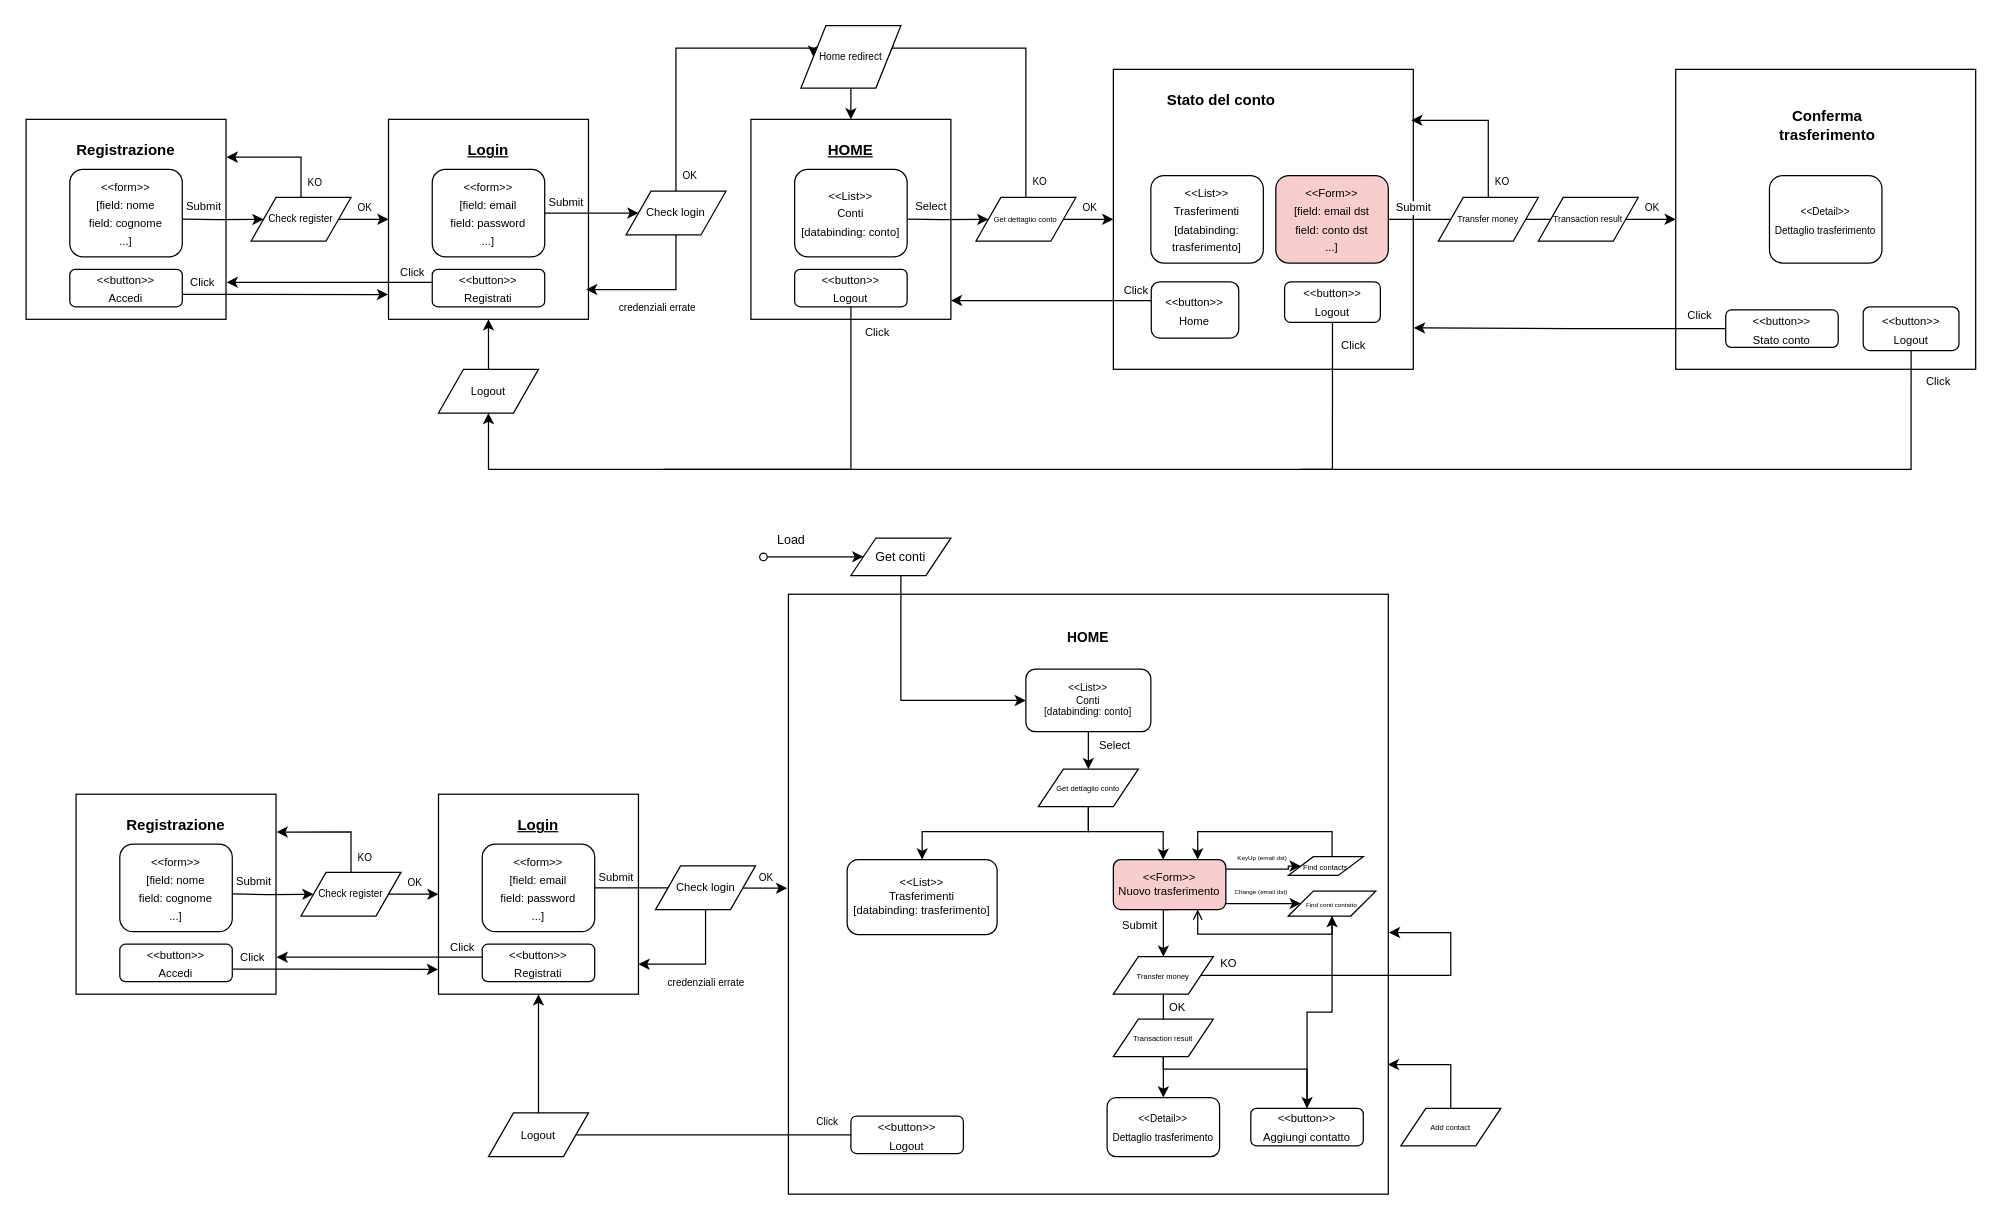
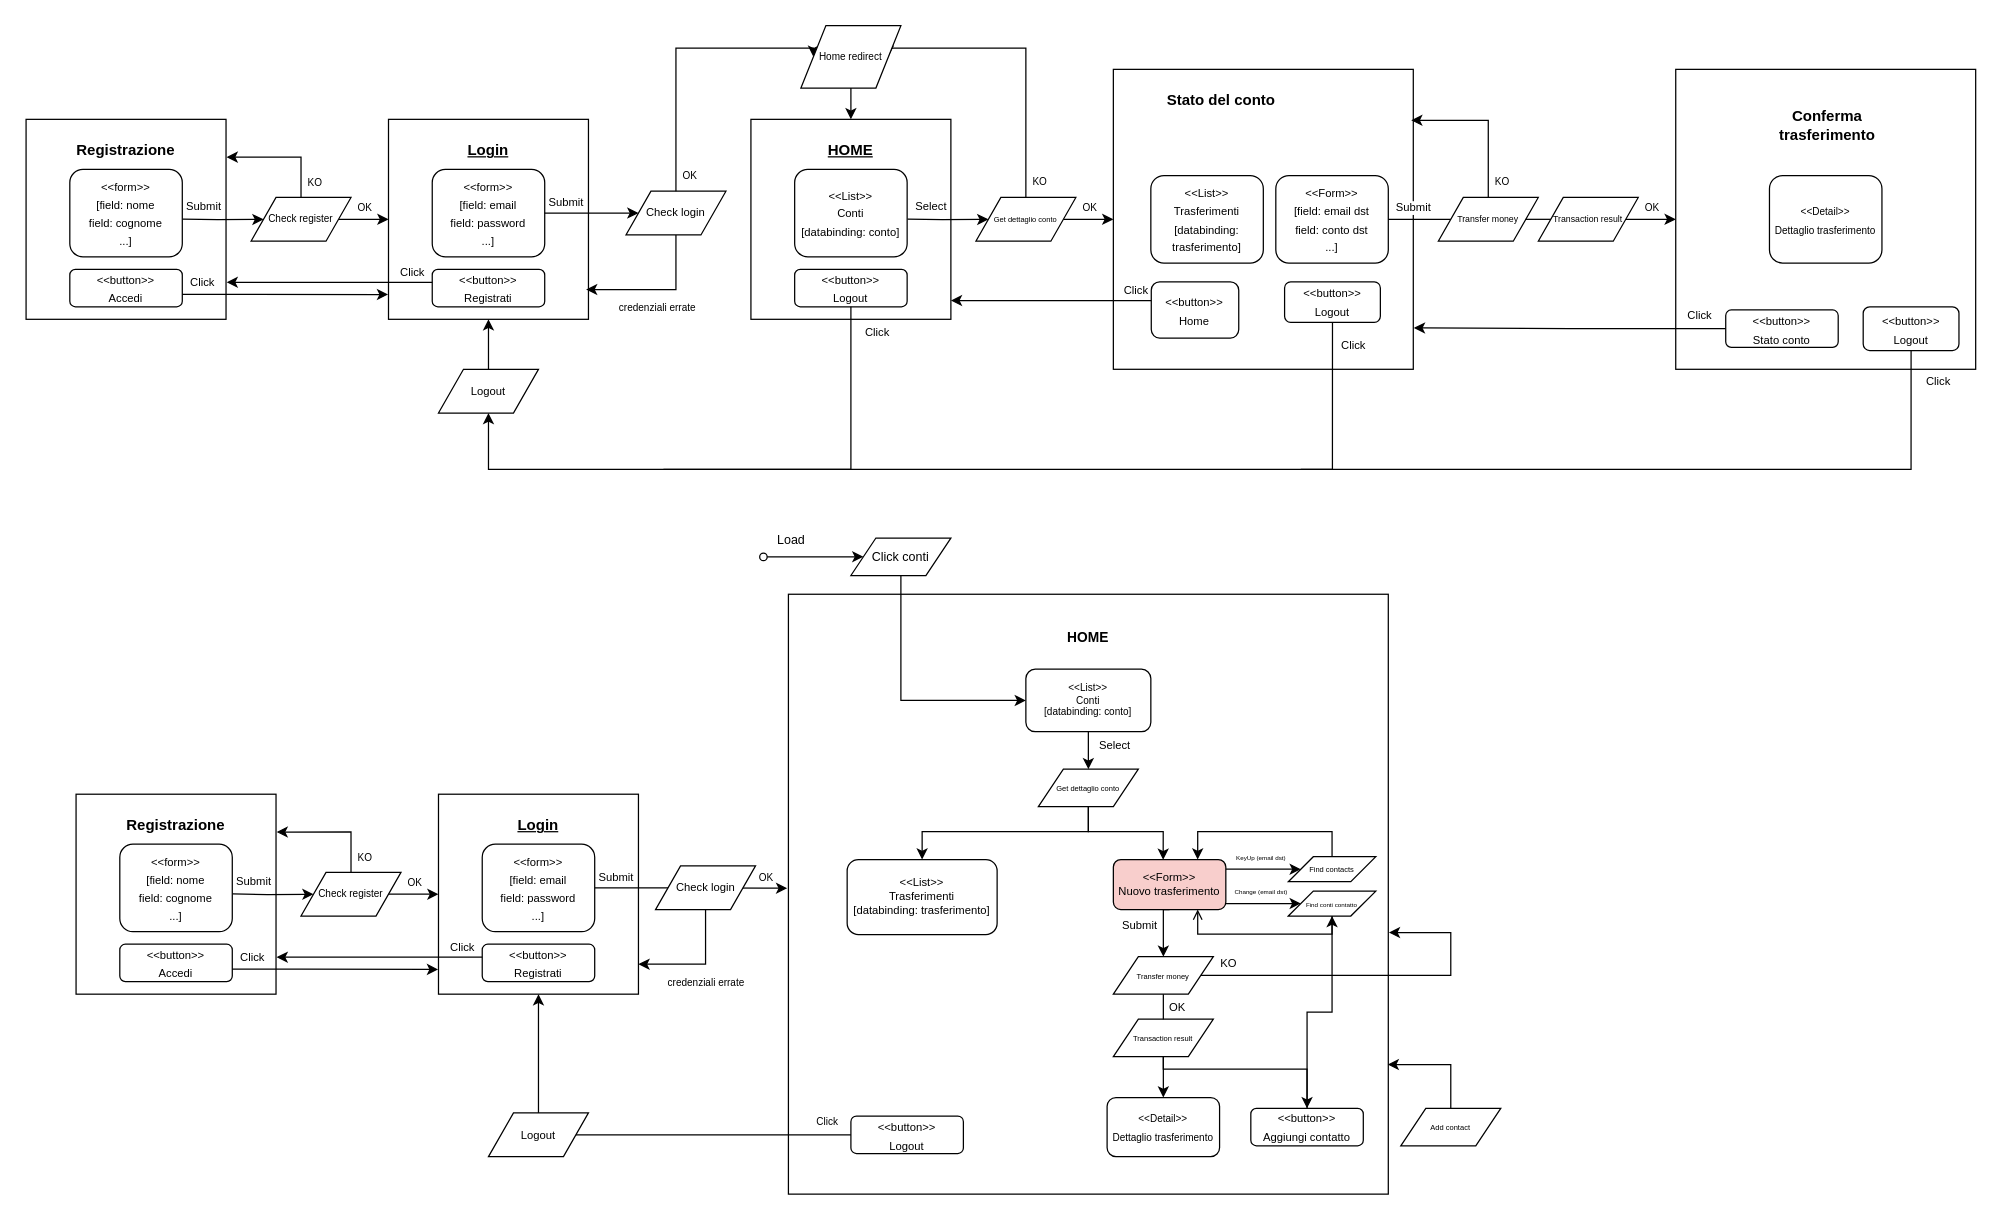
node "<<Form>> [field: email dst field: conto dst ...]": fillcolor #f8cecc -> #ffffff
node "Get conti": label "Get conti" -> "Click conti"
node "Find contacts": size 75x19 -> 88x25
